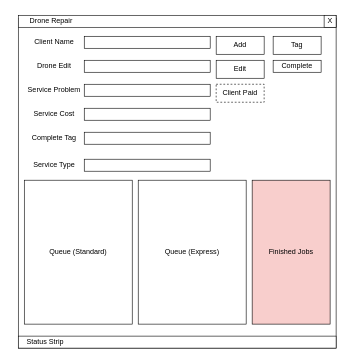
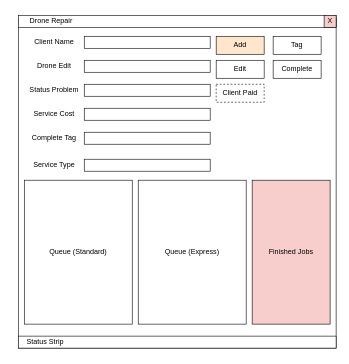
node "X": fillcolor #ffffff -> #f8cecc
node "Add": fillcolor #ffffff -> #ffe6cc
node "Complete": size 48x12 -> 48x18
node "Service Problem": label "Service Problem" -> "Status Problem"
